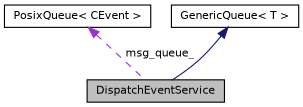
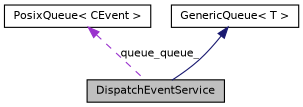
edge "DispatchEventService" -> "PosixQueue< CEvent >": label " msg_queue_" -> " queue_queue_"
